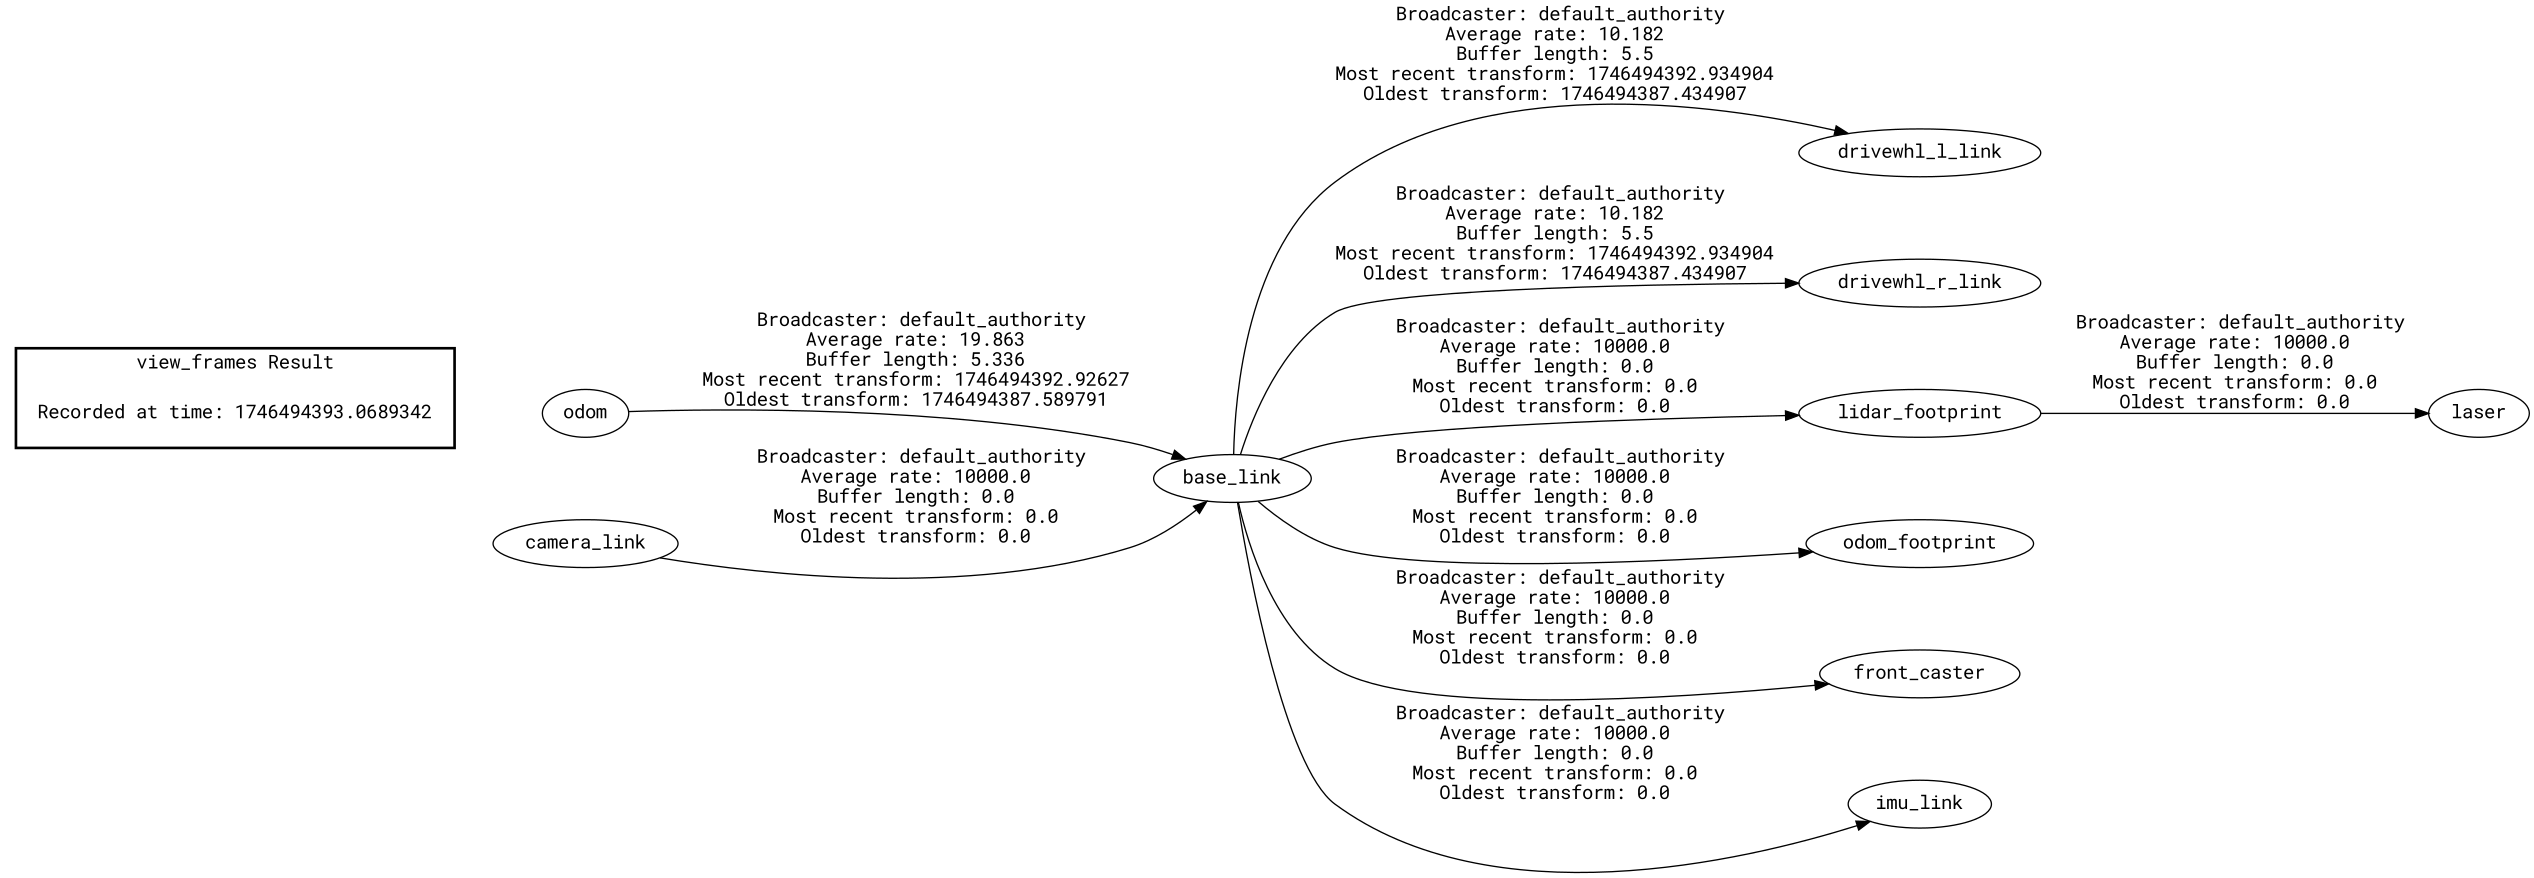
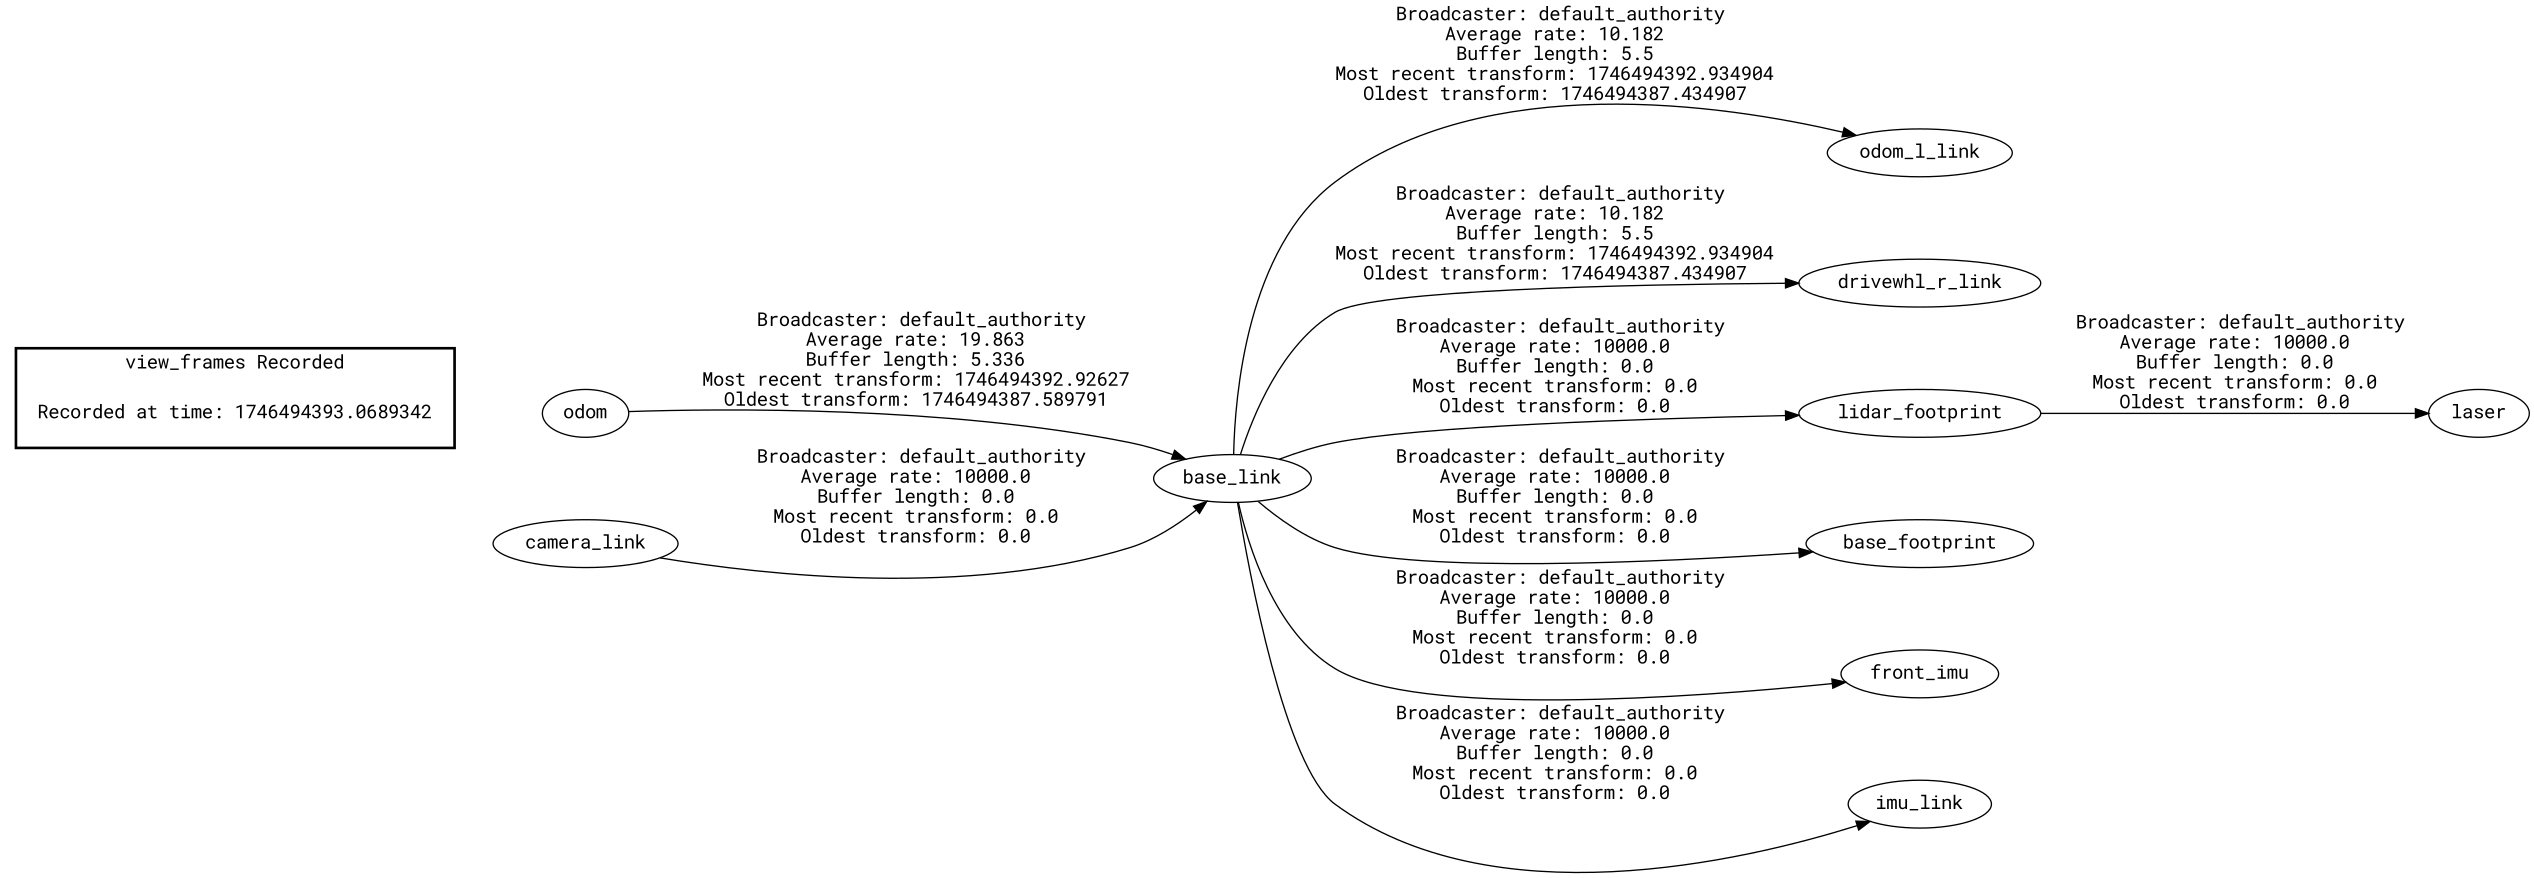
node "drivewhl_l_link": label "drivewhl_l_link" -> "odom_l_link"
cluster "view_frames Result": label "view_frames Result" -> "view_frames Recorded"
node "odom_footprint": label "odom_footprint" -> "base_footprint"
node "front_caster": label "front_caster" -> "front_imu"
